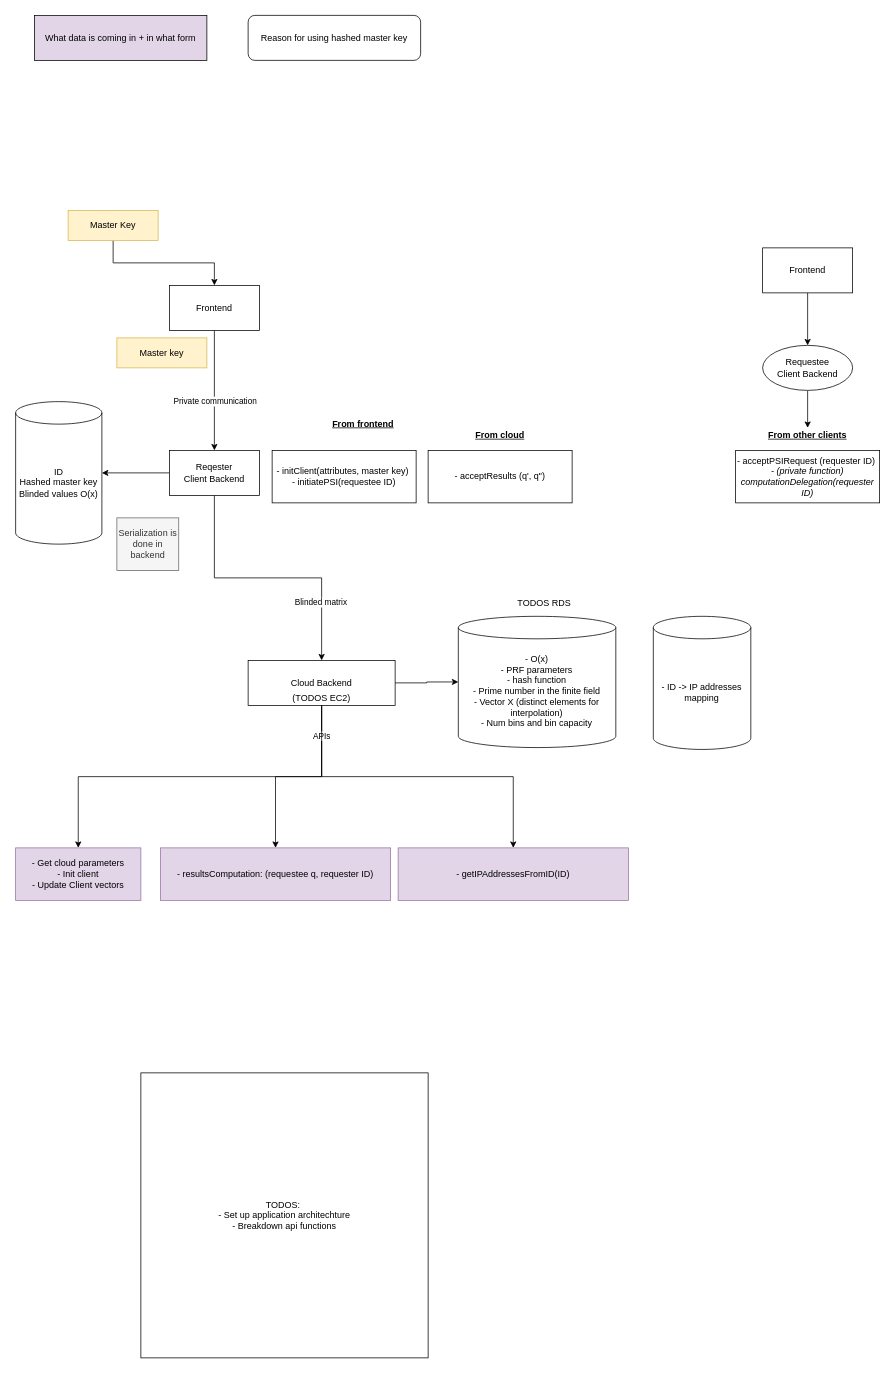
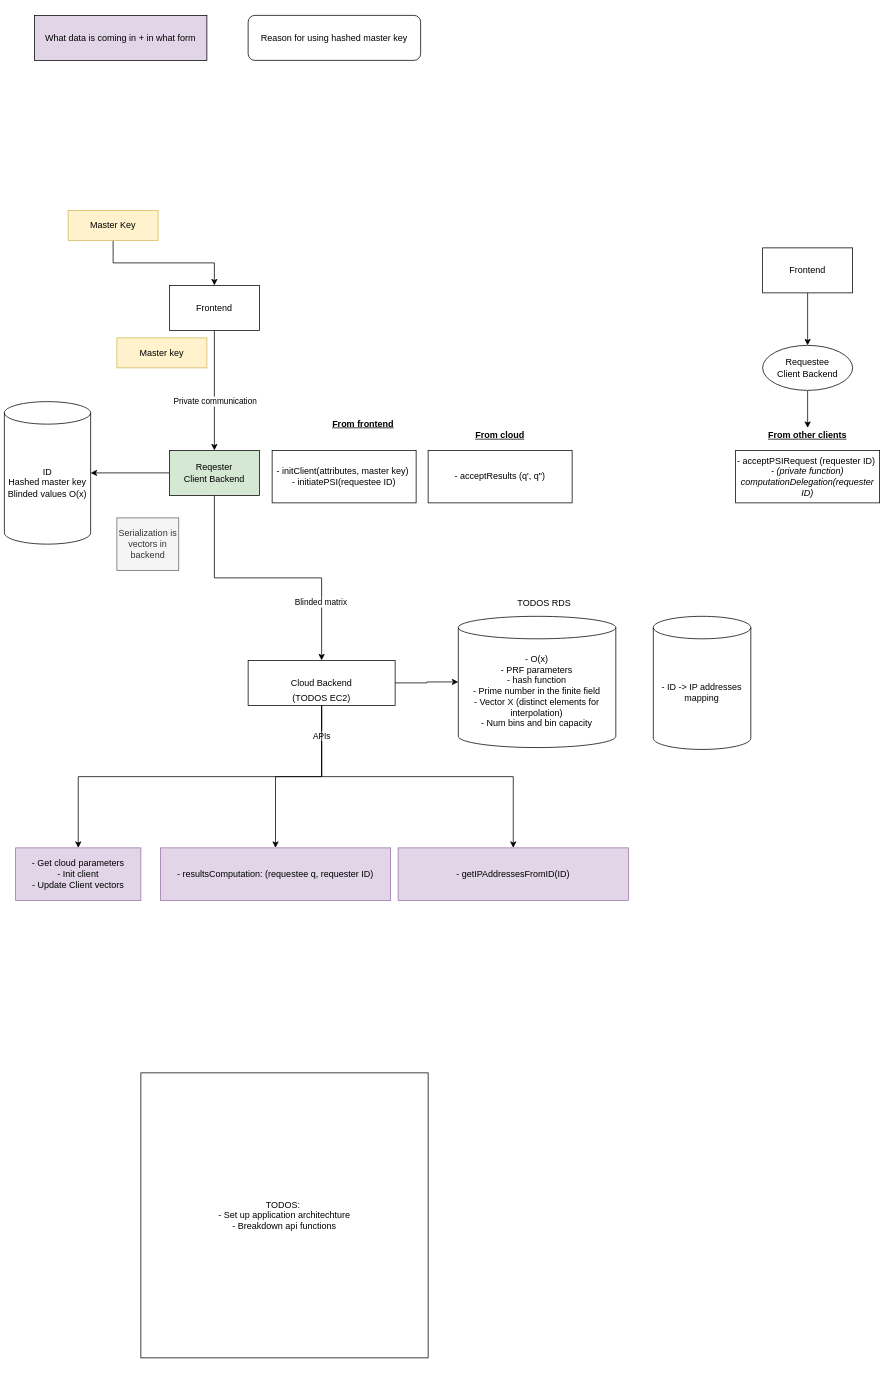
node "ID Hashed master key Blinded values O(x)": moved (59, 473) -> (47, 473)
node "Reqester Client Backend": fillcolor #ffffff -> #d5e8d4
node "Serialization is done in backend": label "Serialization is done in backend" -> "Serialization is vectors in backend"
